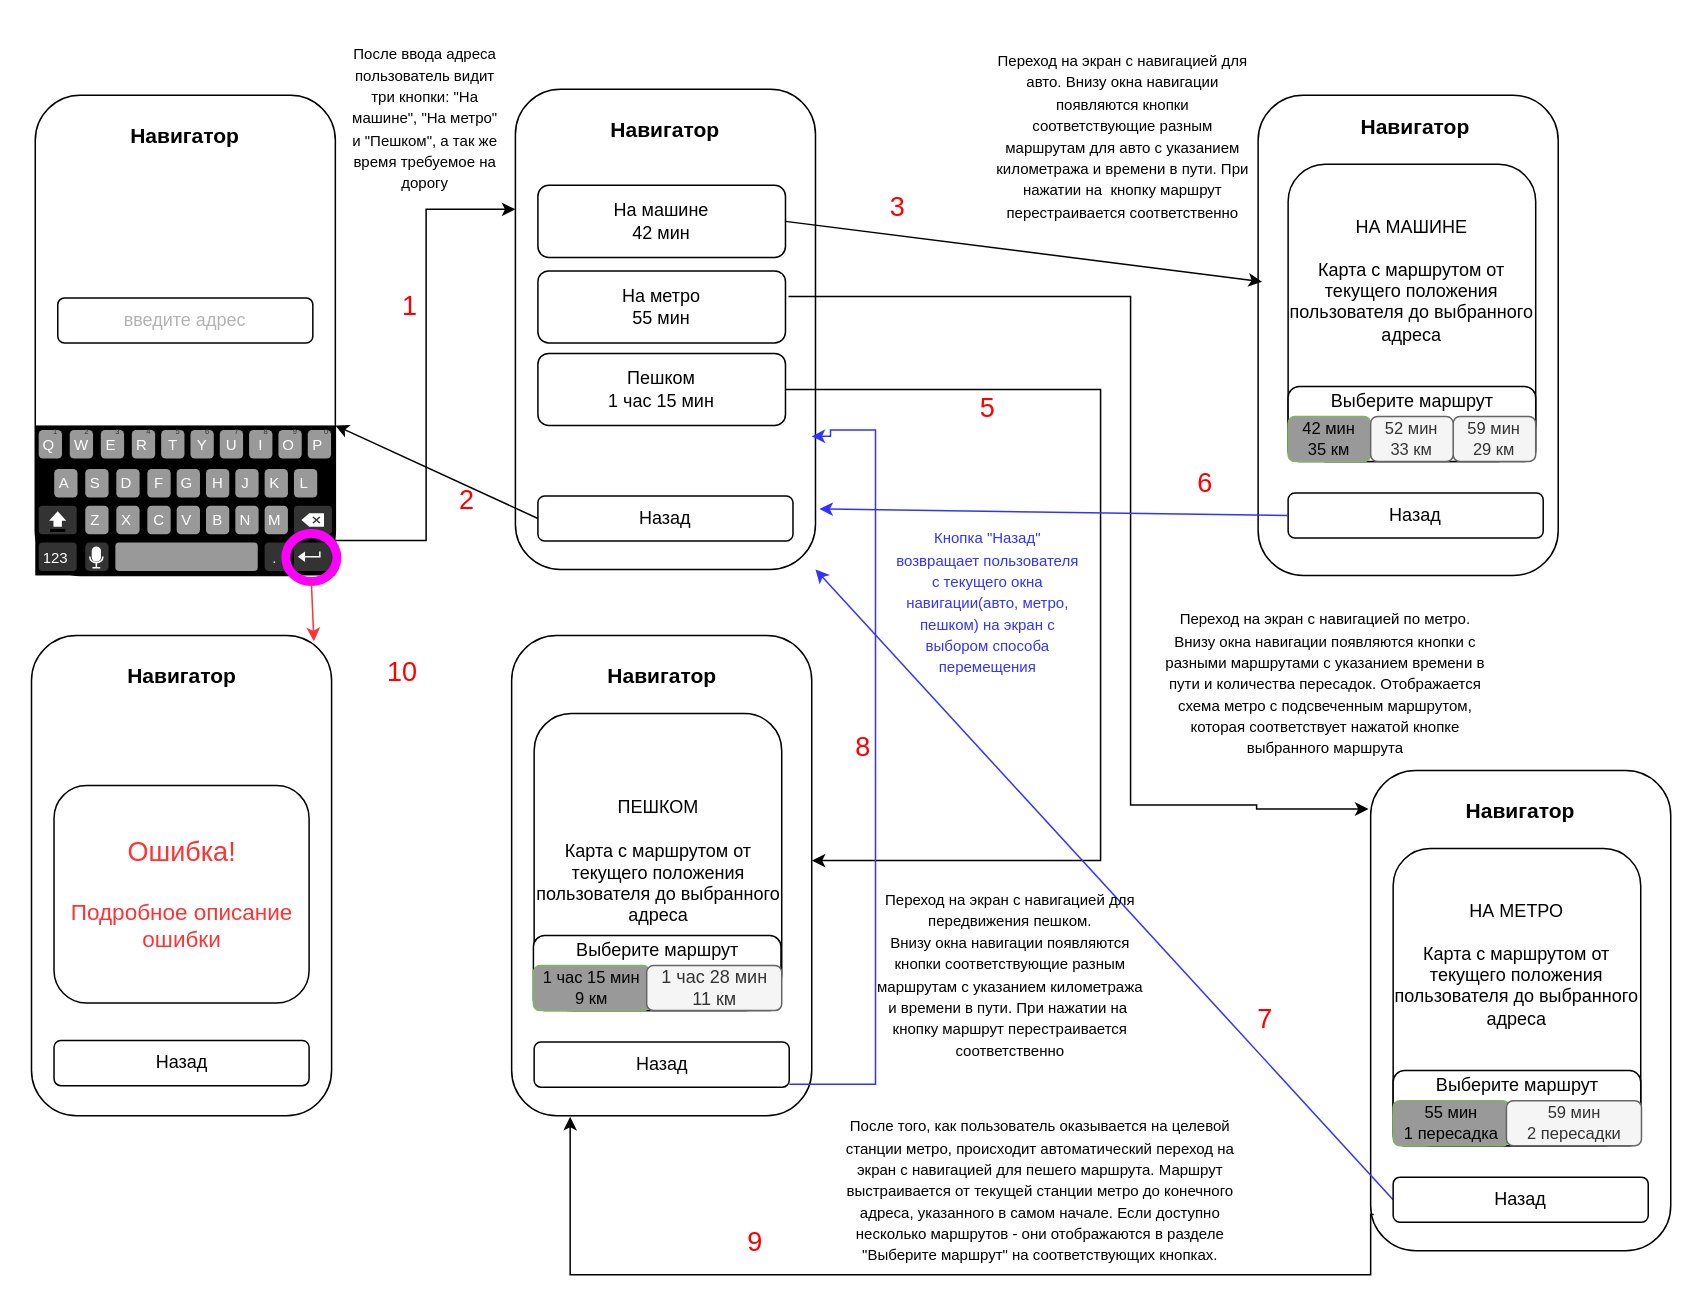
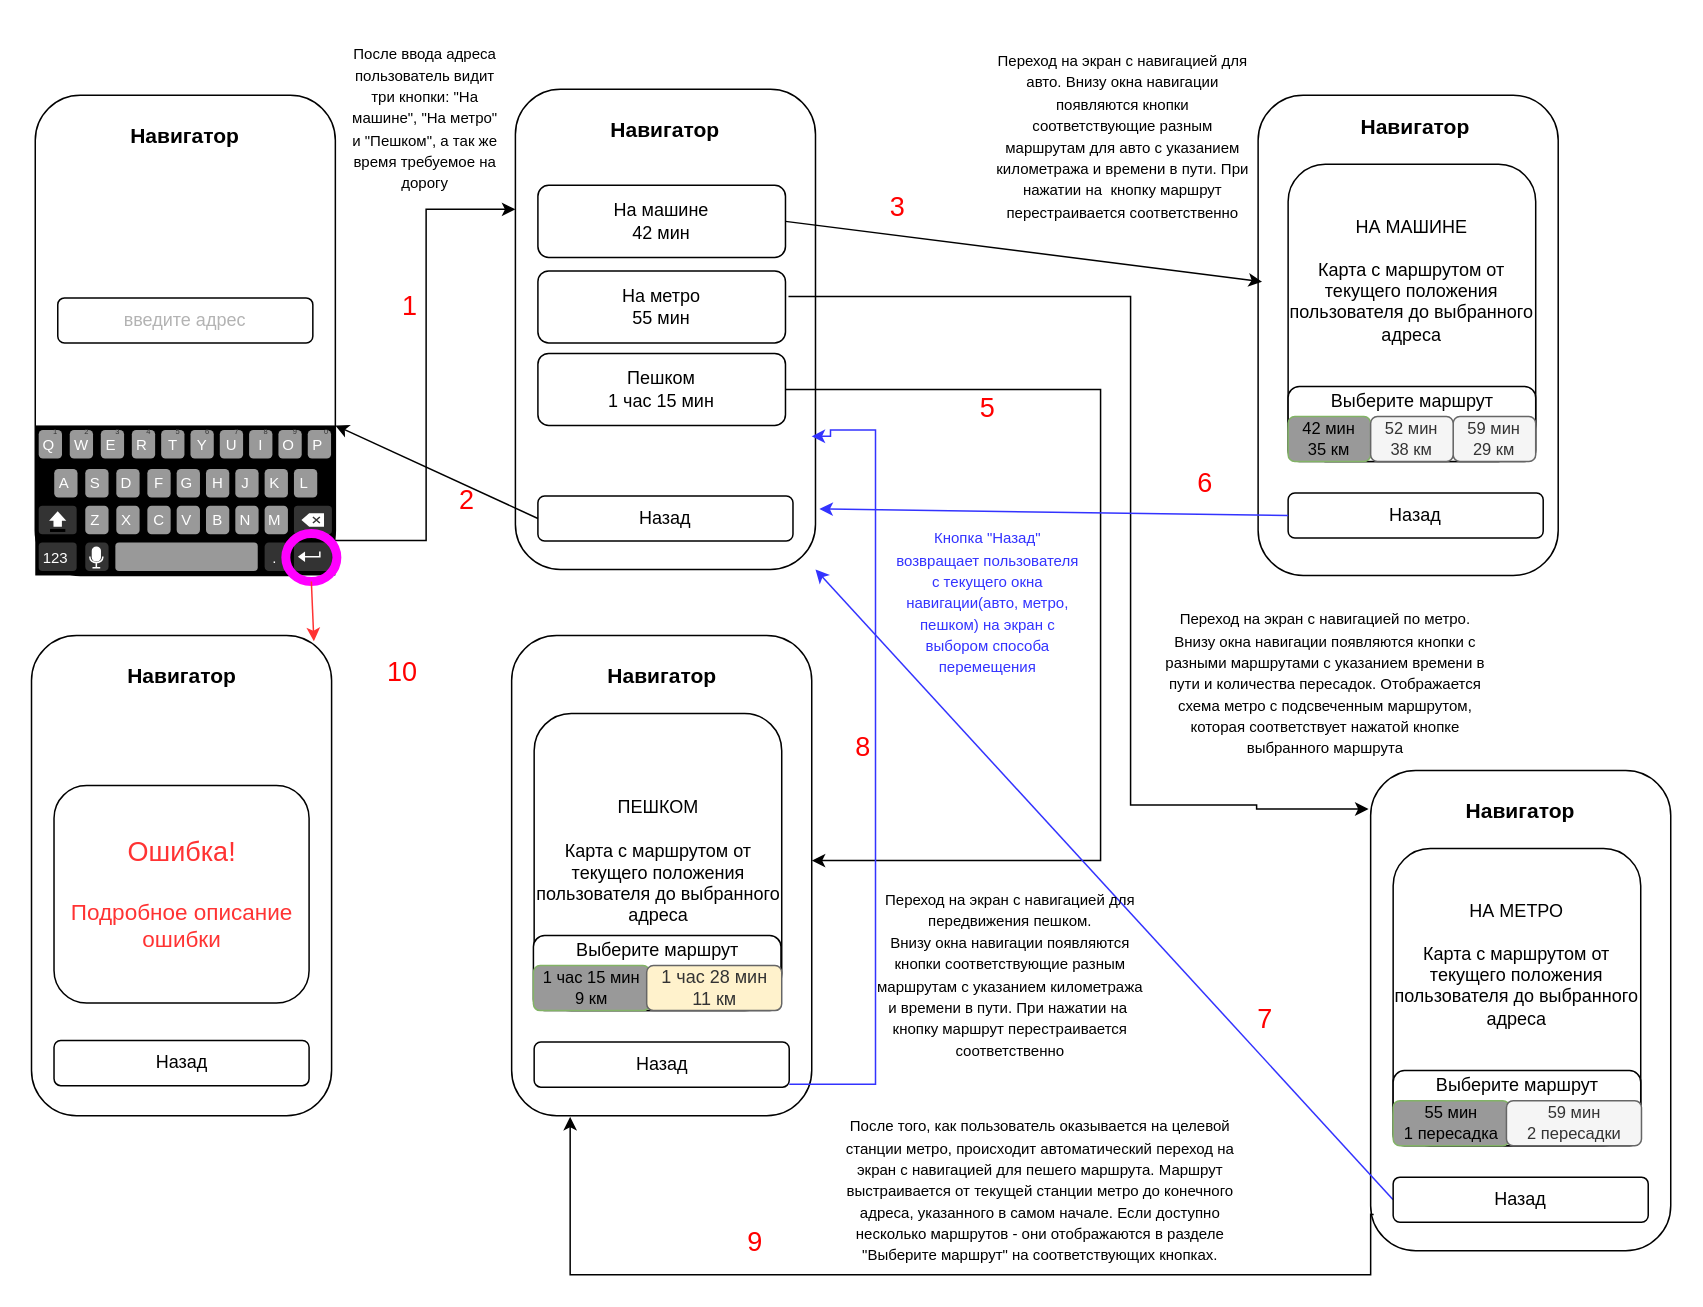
node "52 мин 33 км": label "52 мин 33 км" -> "52 мин 38 км"
node "1 час 28 мин 11 км": fillcolor #f5f5f5 -> #fff2cc
